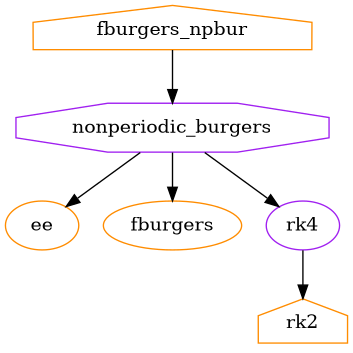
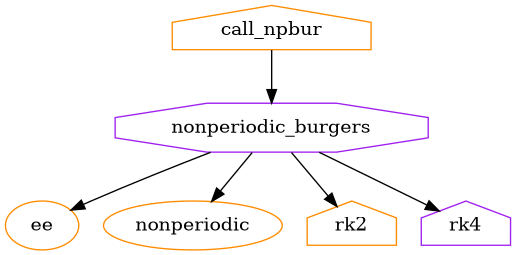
node "fburgers_npbur": label "fburgers_npbur" -> "call_npbur"
node "fburgers": label "fburgers" -> "nonperiodic"
node "rk4": shape ellipse -> house
edge "rk4" -> "rk2": now "nonperiodic_burgers" -> "rk2"
